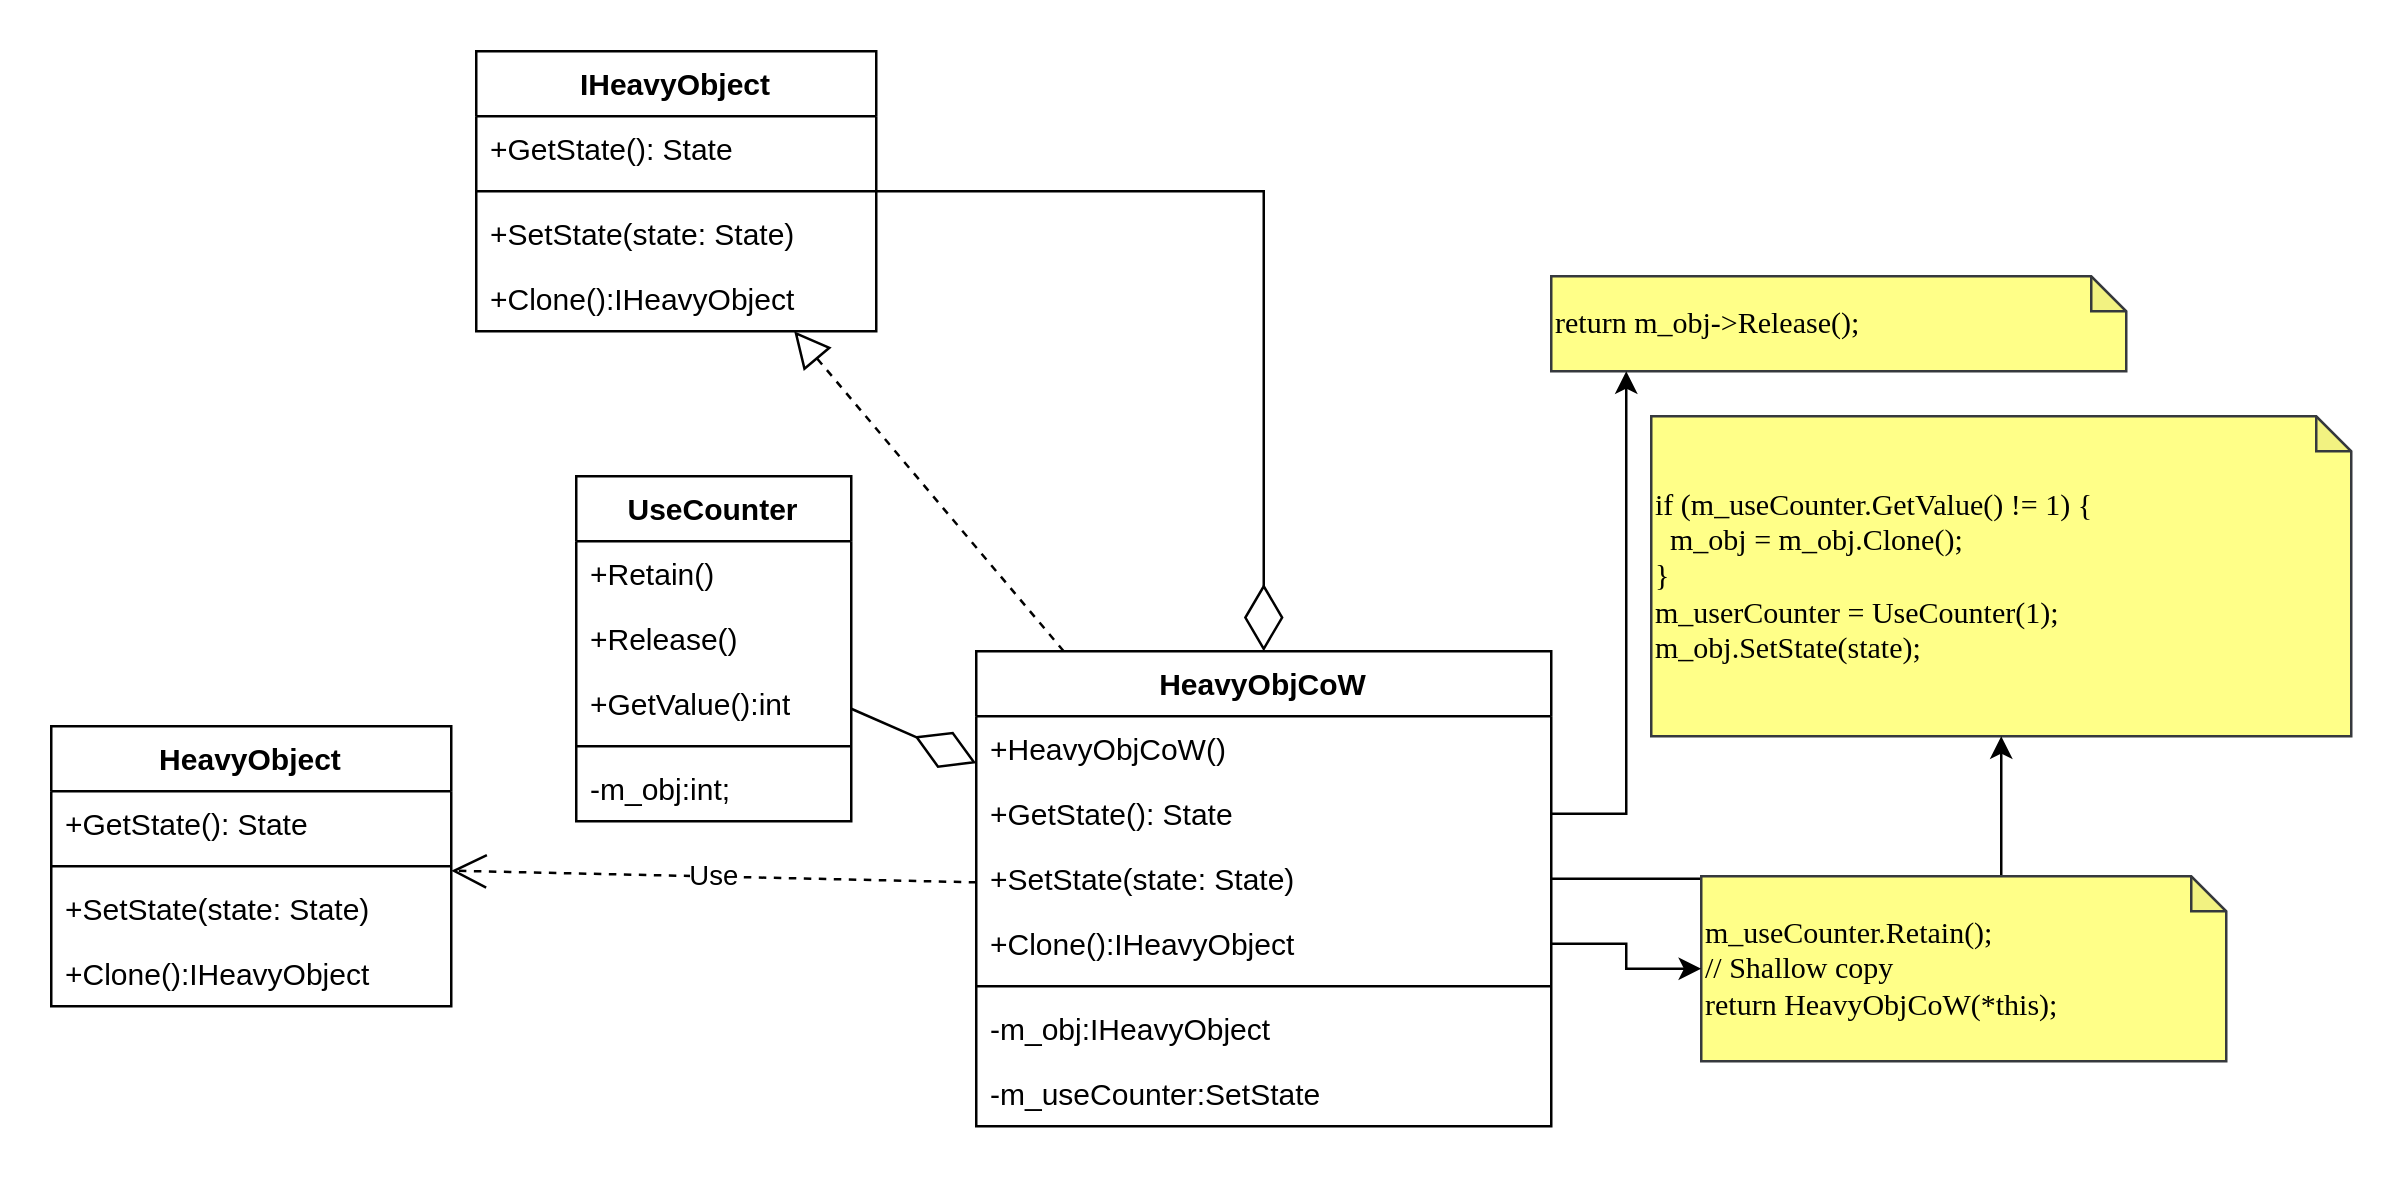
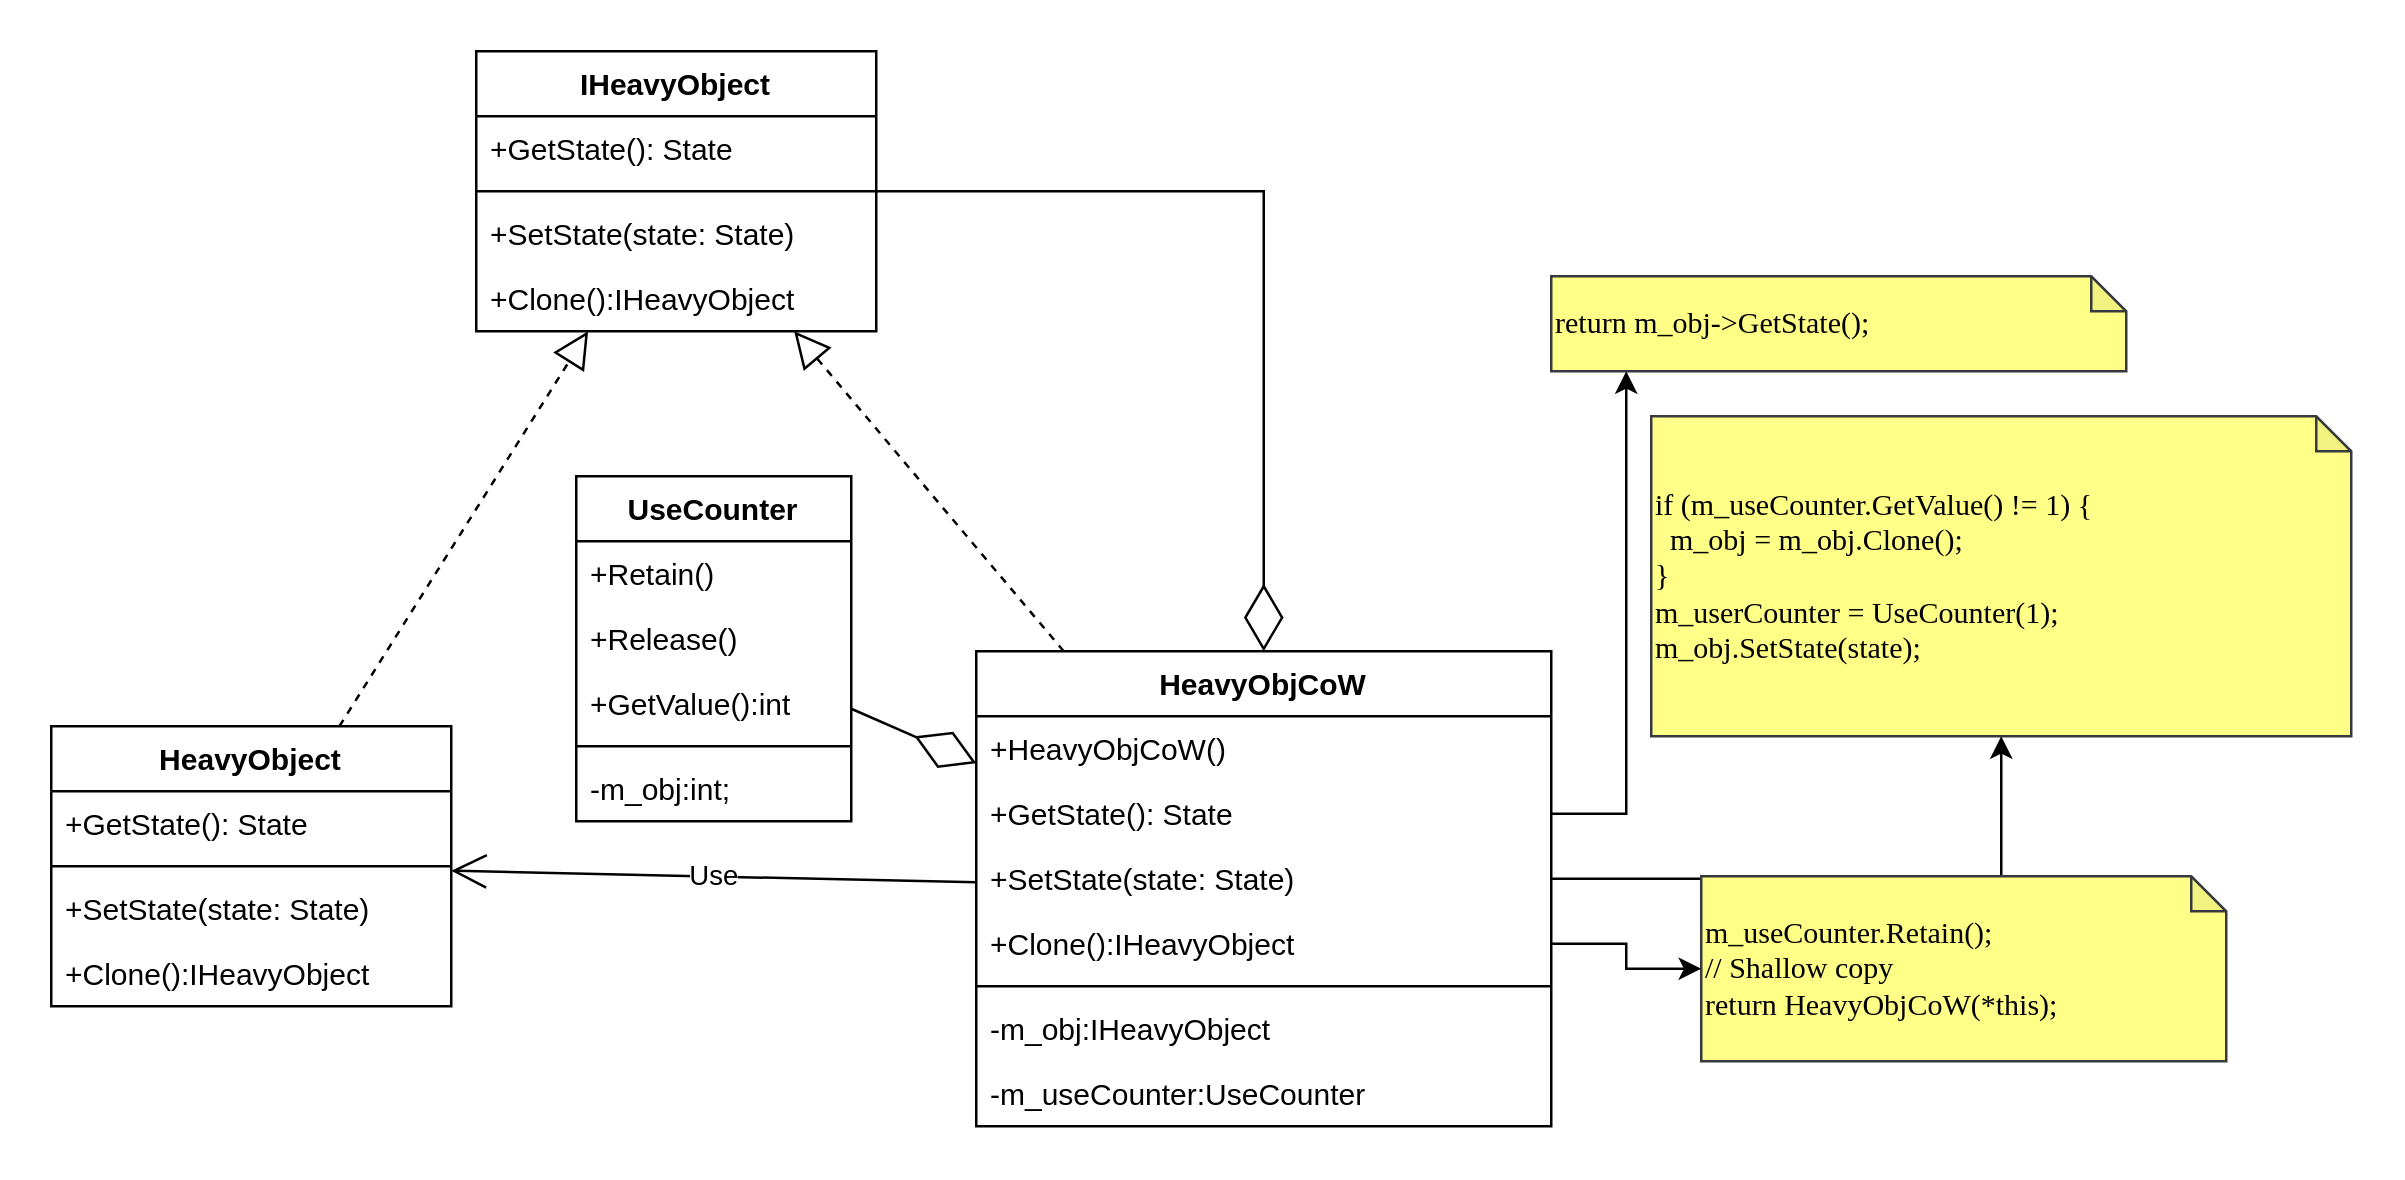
node "return m_obj->Release();": label "return m_obj->Release();" -> "return m_obj->GetState();"
edge "HeavyObject" -> "IHeavyObject": added
edge "HeavyObjCoW" -> "HeavyObject": style dashed -> solid
node "-m_useCounter:SetState": label "-m_useCounter:SetState" -> "-m_useCounter:UseCounter"
